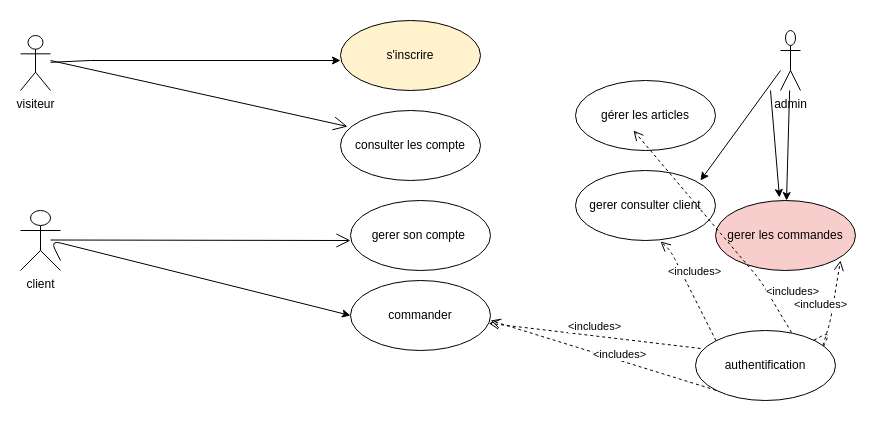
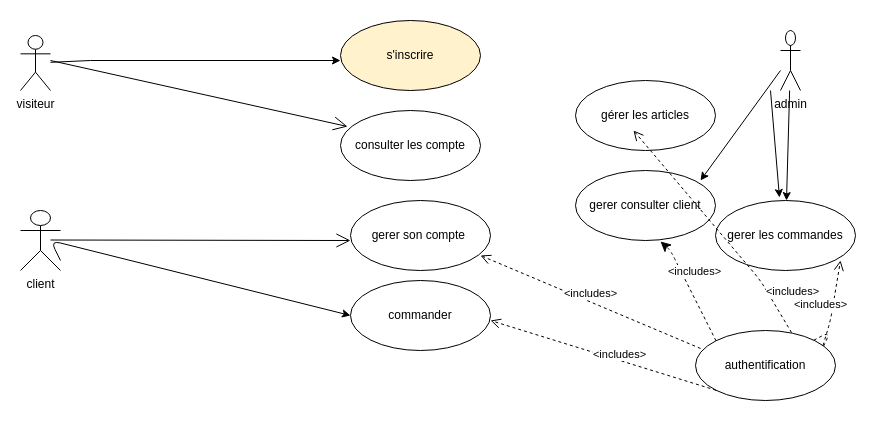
node "gerer les commandes": fillcolor #f8cecc -> #ffffff
edge "authentification" -> "gerer consulter client": arrowhead open -> classic
edge "authentification" -> "commander": now "authentification" -> "gerer son compte"
